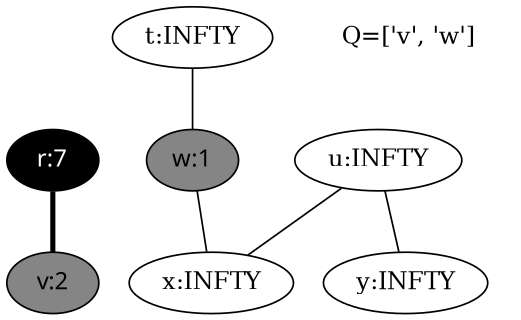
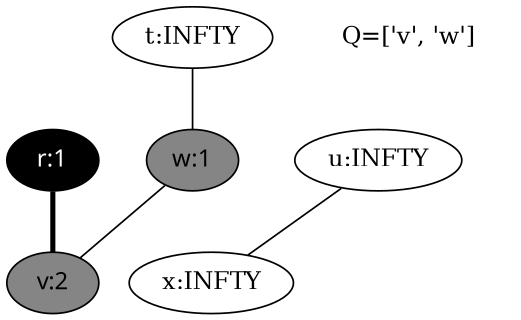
node "r:7": label "r:7" -> "r:1"
edge "w:1" -- "x:INFTY": now "w:1" -- "v:2"
node "y:INFTY": removed
